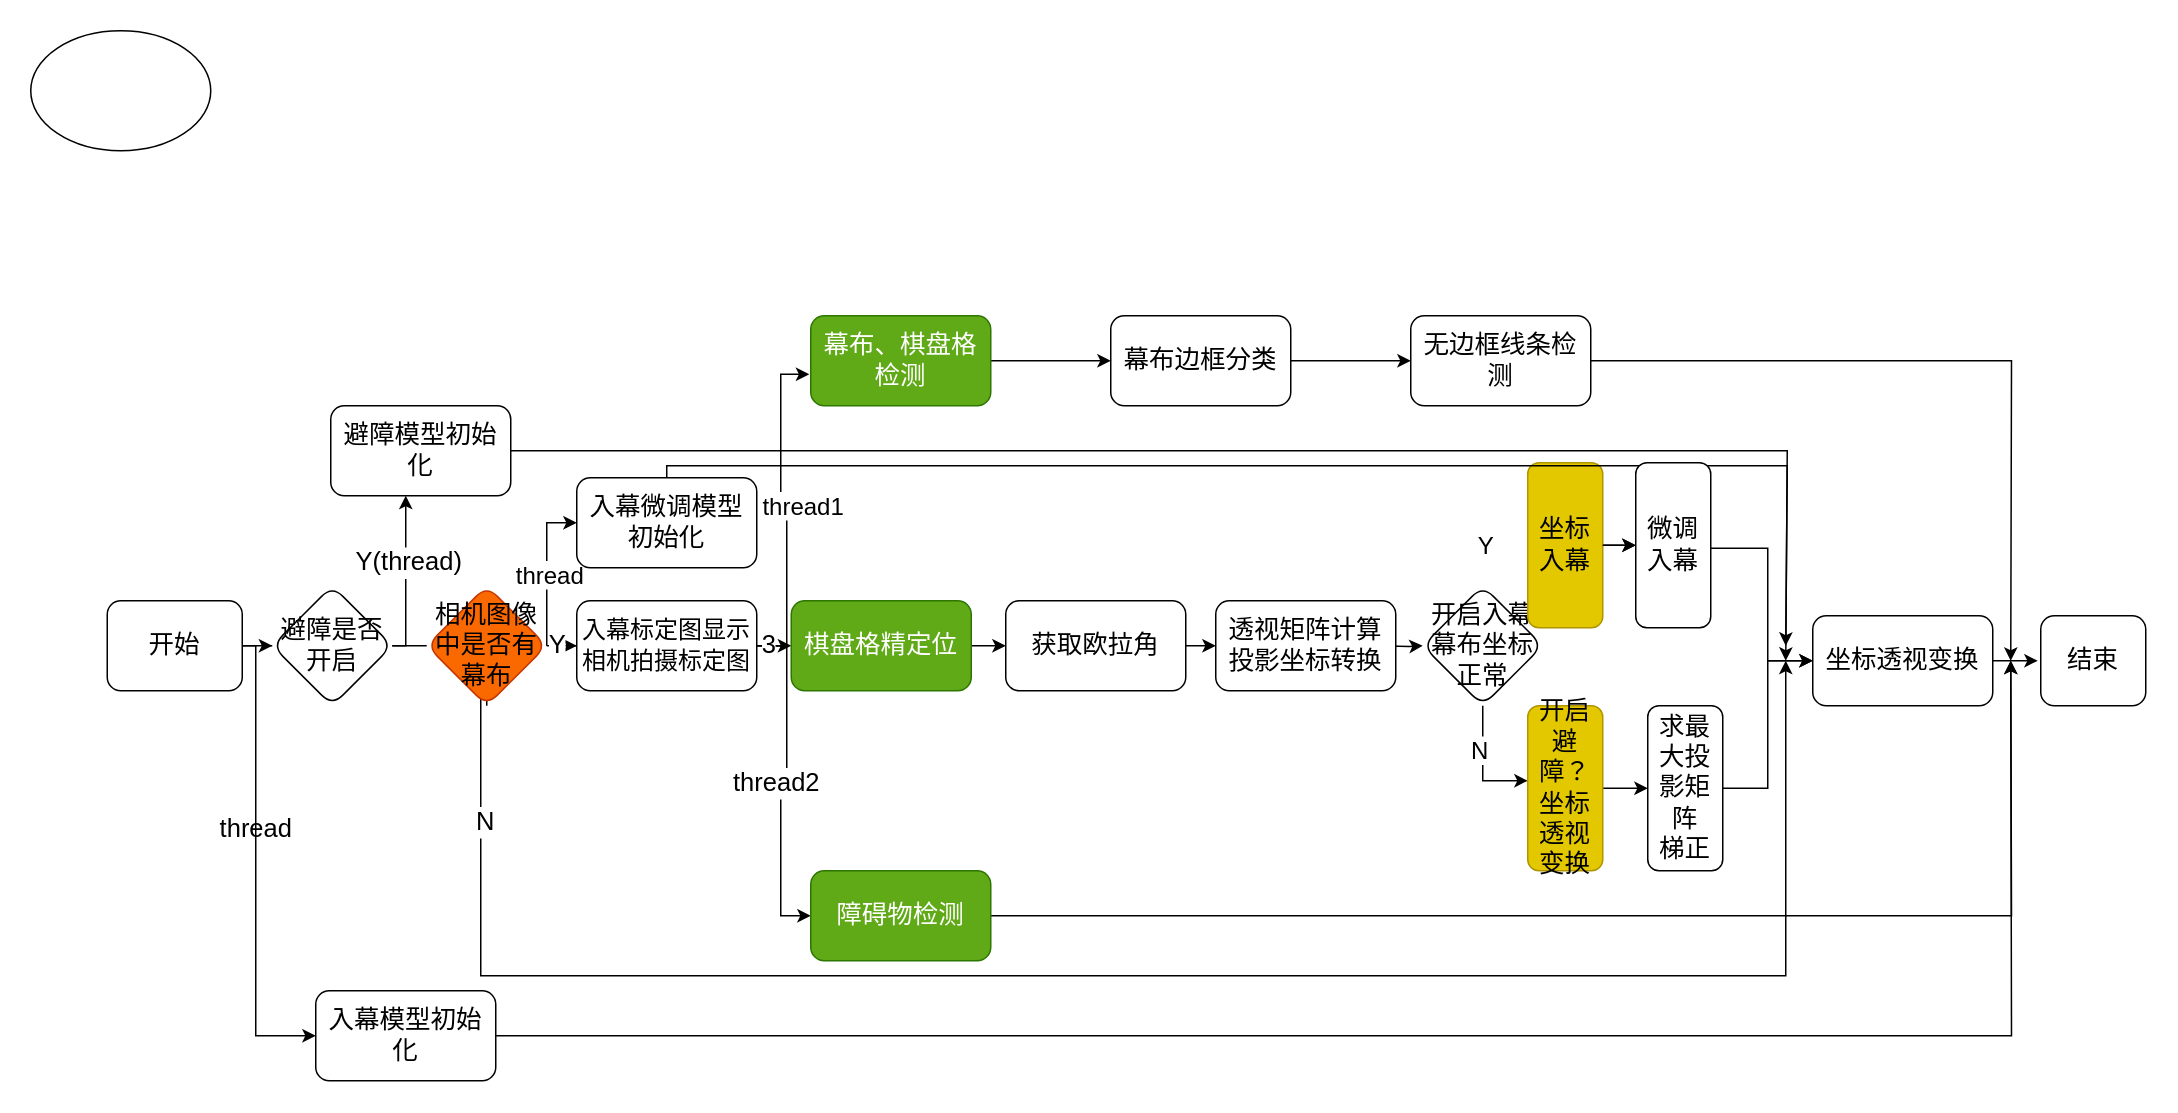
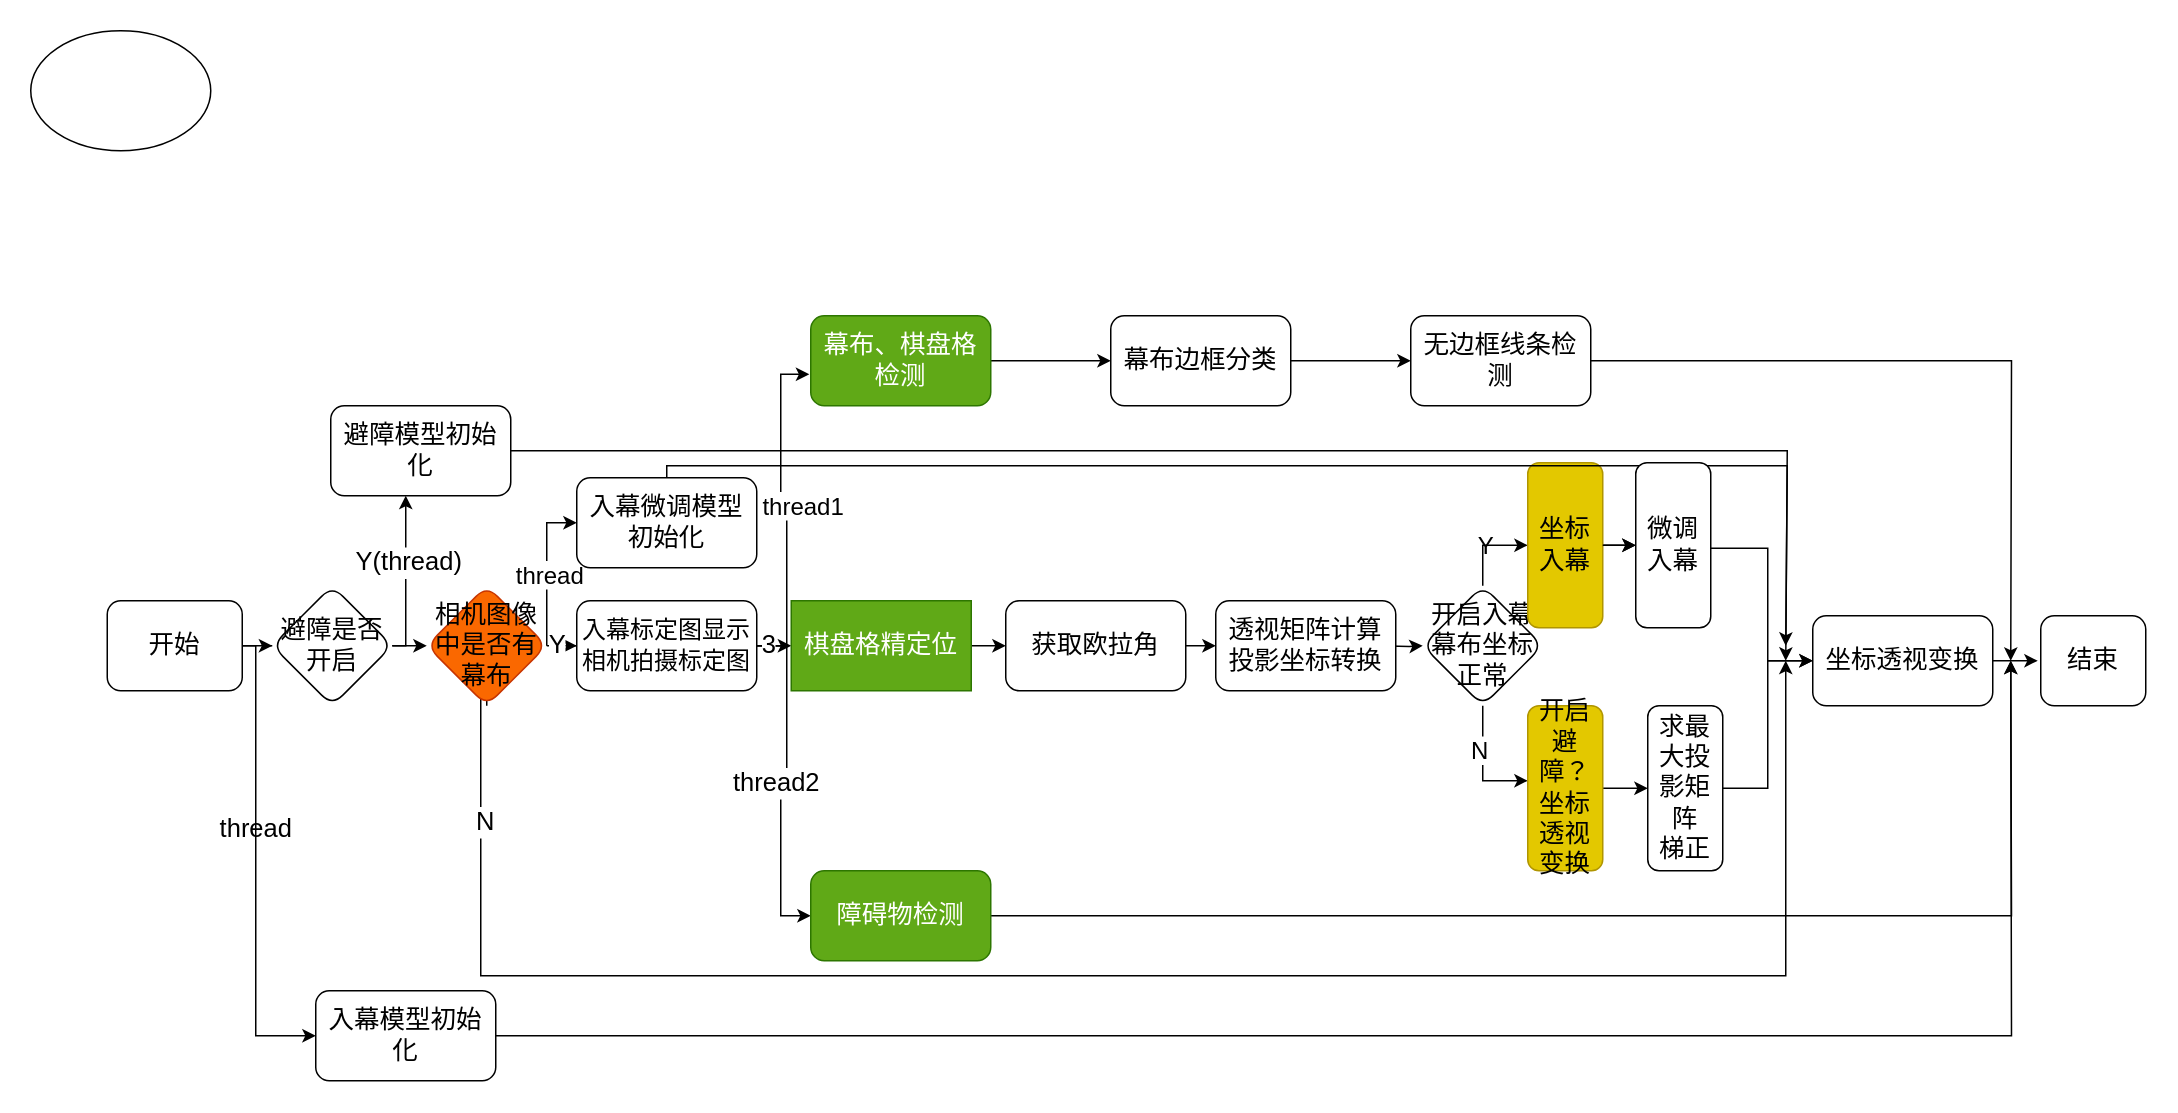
edge "开启入幕 幕布坐标正常" -> "坐标 入幕": added
edge "避障是否开启" -- "相机图像中是否有幕布": arrowhead none -> classic
node "棋盘格精定位": shape rounded rectangle -> rectangle
